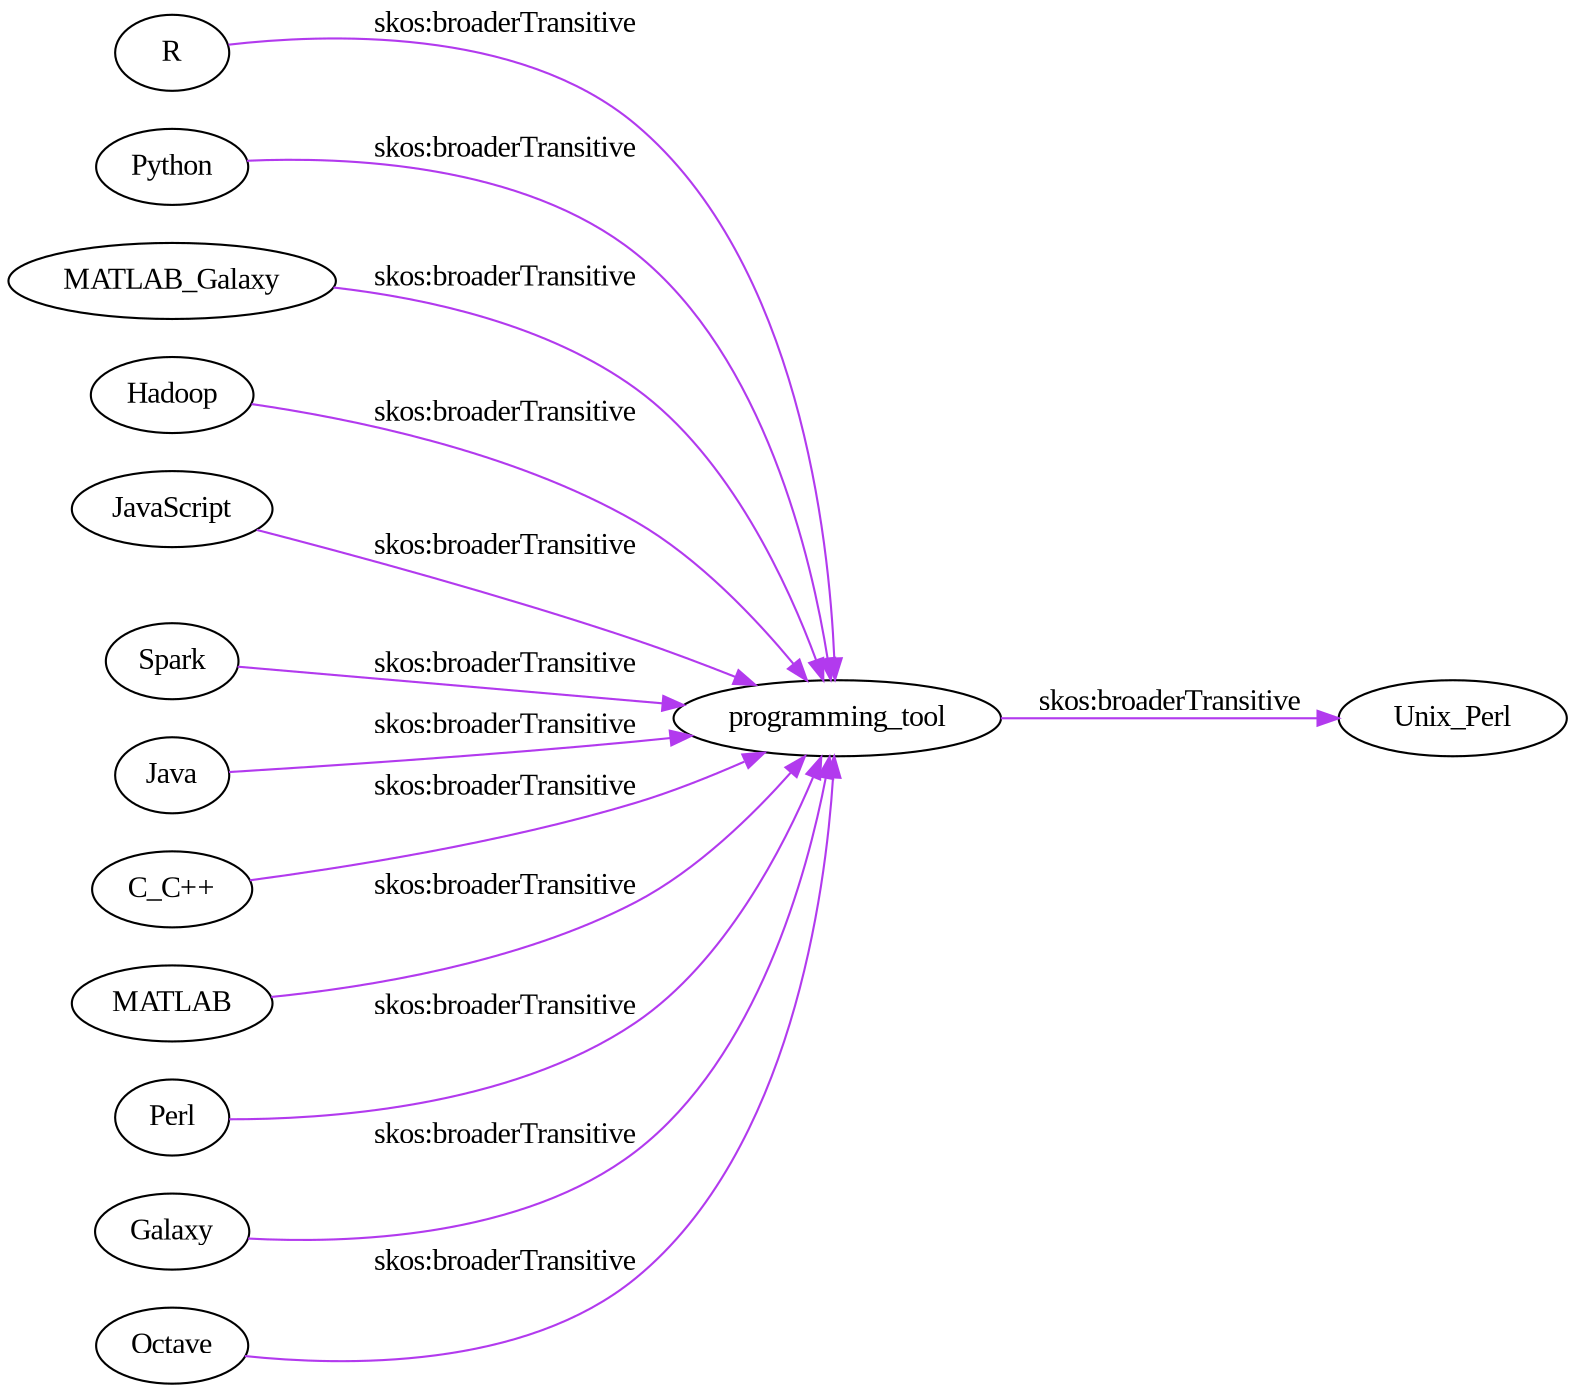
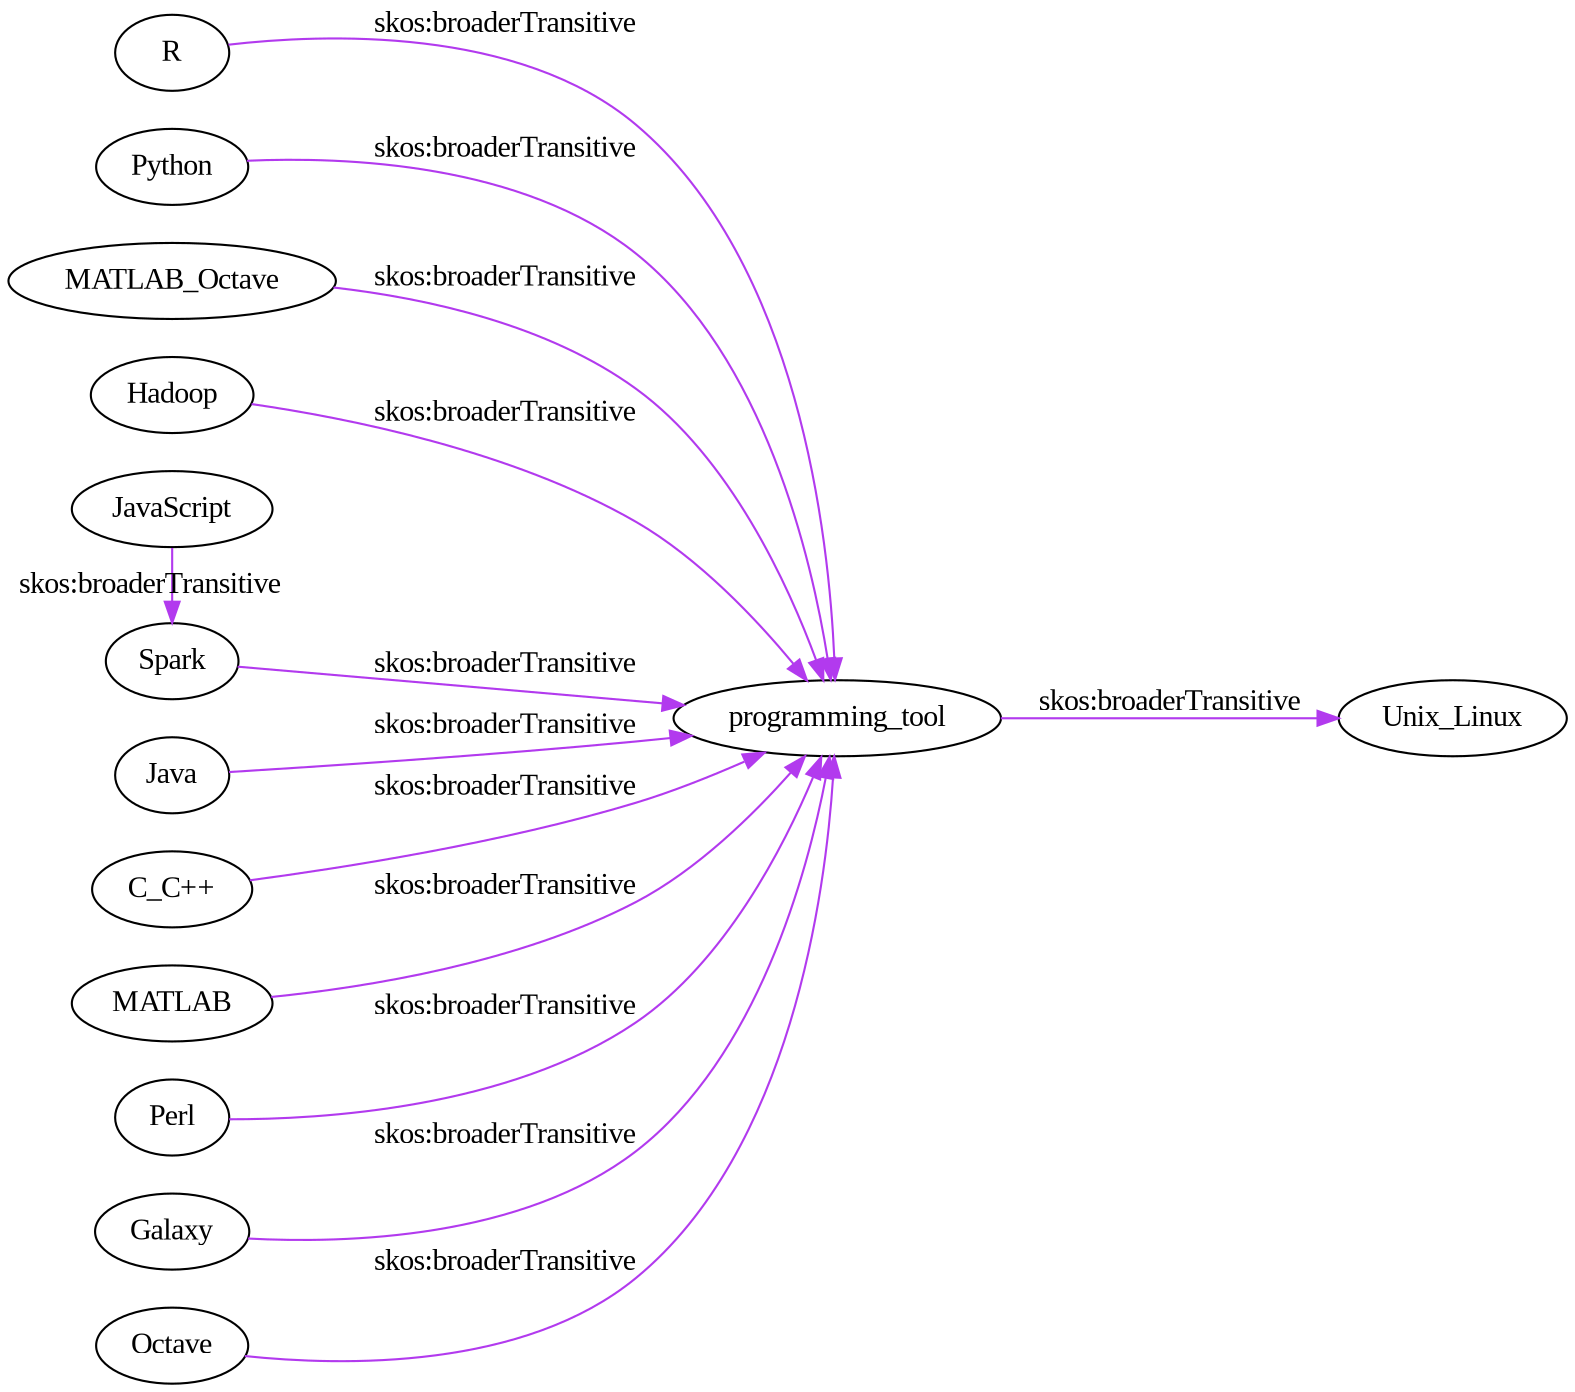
node "MATLAB_Galaxy": label "MATLAB_Galaxy" -> "MATLAB_Octave"
edge "JavaScript" -> "programming_tool": now "JavaScript" -> "Spark"
node "Unix_Perl": label "Unix_Perl" -> "Unix_Linux"
